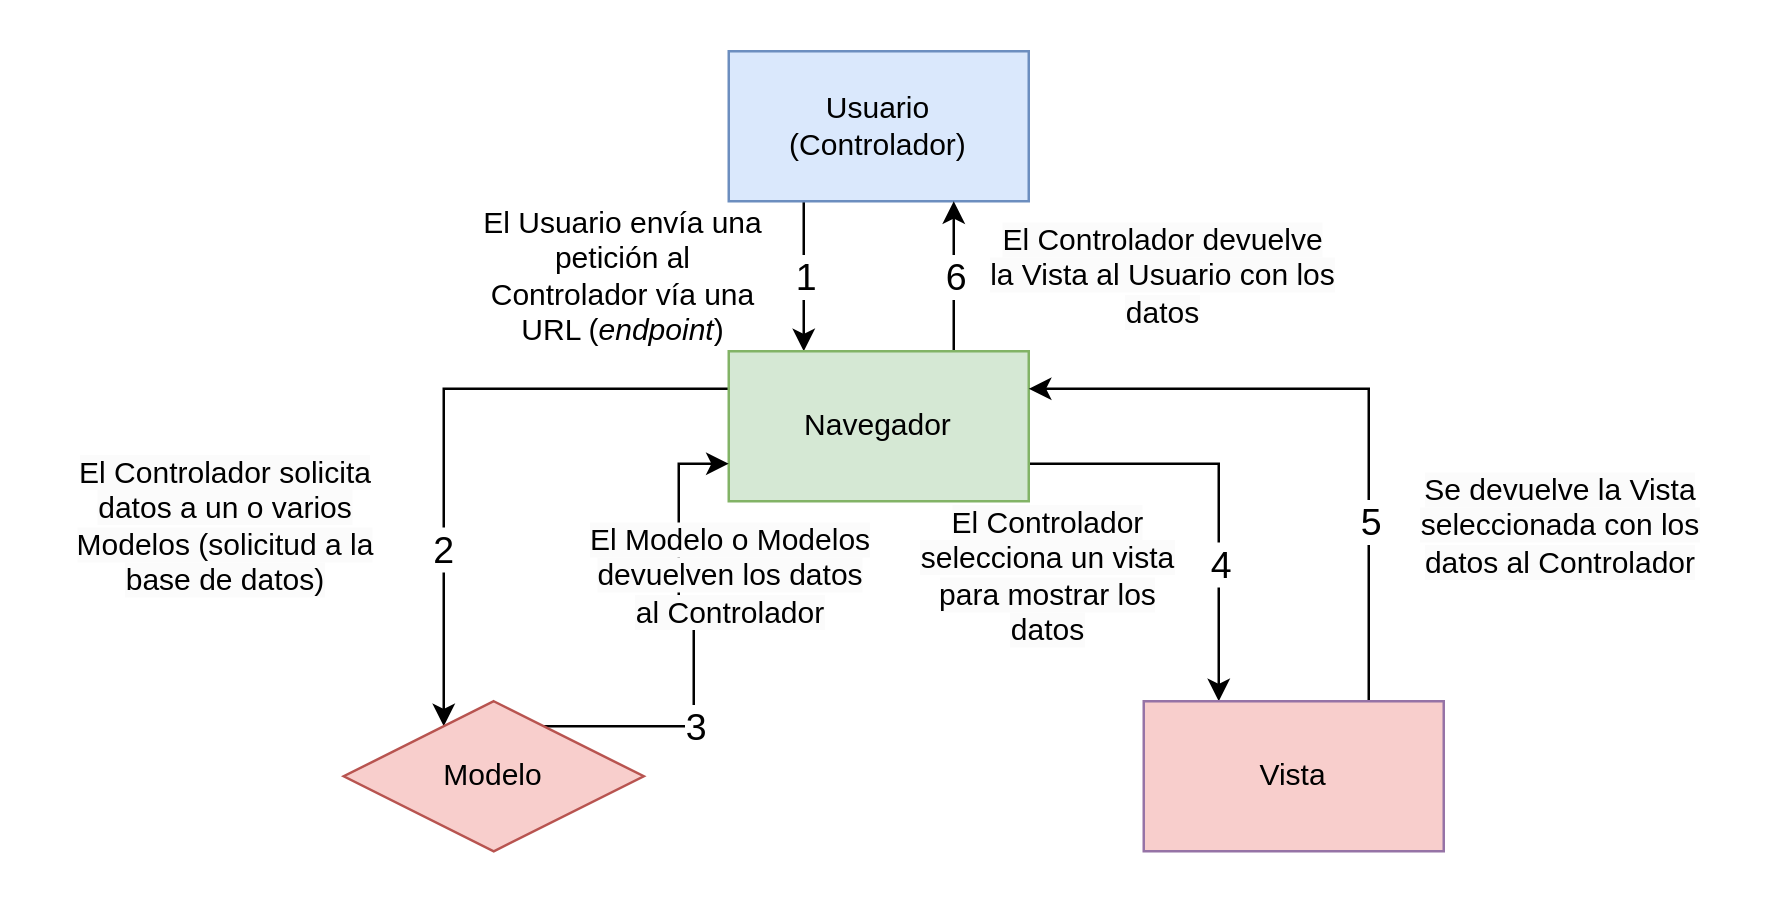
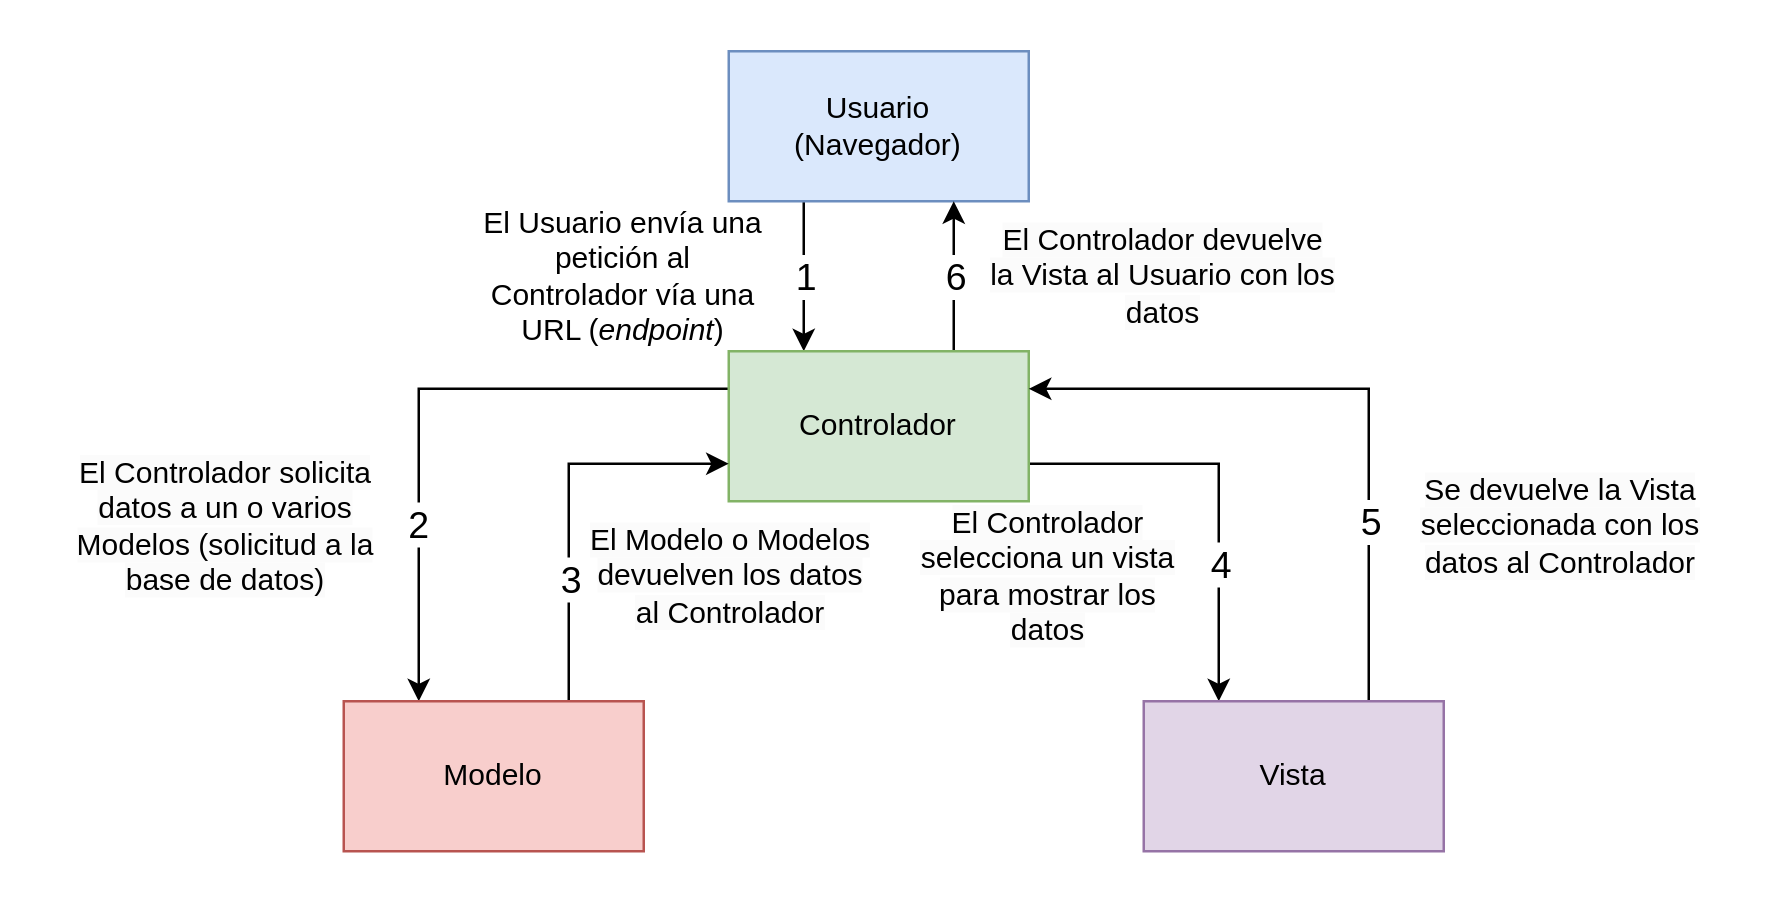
node "Usuario (Controlador)": label "Usuario (Controlador)" -> "Usuario (Navegador)"
node "Navegador": label "Navegador" -> "Controlador"
node "Modelo": shape diamond -> rectangle
node "Vista": fillcolor #f8cecc -> #e1d5e7
